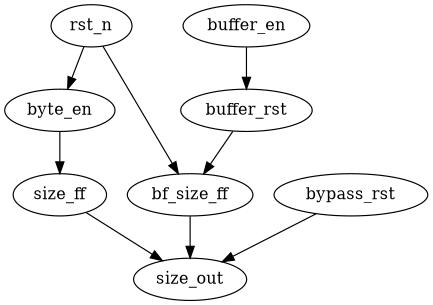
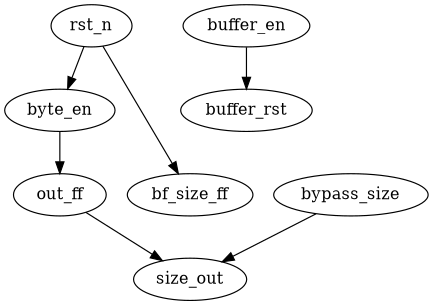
edge "buffer_rst" -> "bf_size_ff": removed
node "size_ff": label "size_ff" -> "out_ff"
node "bypass_rst": label "bypass_rst" -> "bypass_size"
edge "bf_size_ff" -> "size_out": removed
